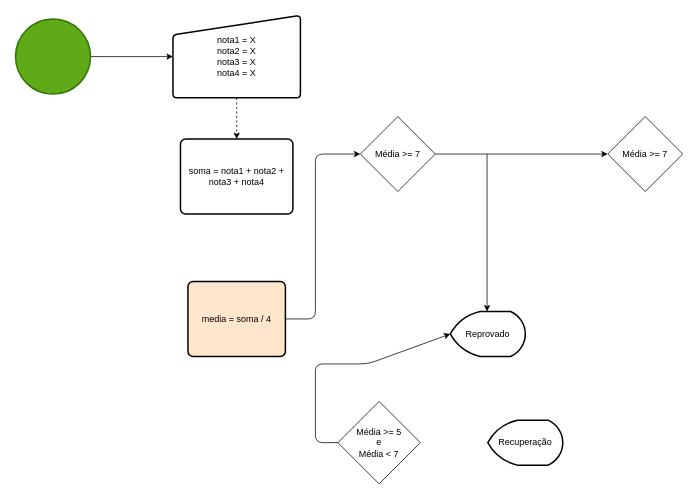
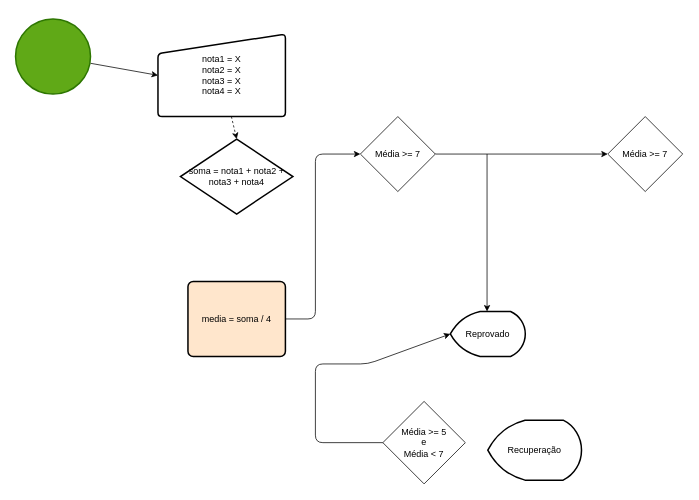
node "nota1 = X nota2 = X nota3 = X nota4 = X": moved (237, 57) -> (222, 75)
node "soma = nota1 + nota2 + nota3 + nota4": shape rounded rectangle -> diamond
node "Média >= 5 e Média < 7": moved (379, 443) -> (424, 443)
node "Recuperação": size 75x45 -> 94x60
